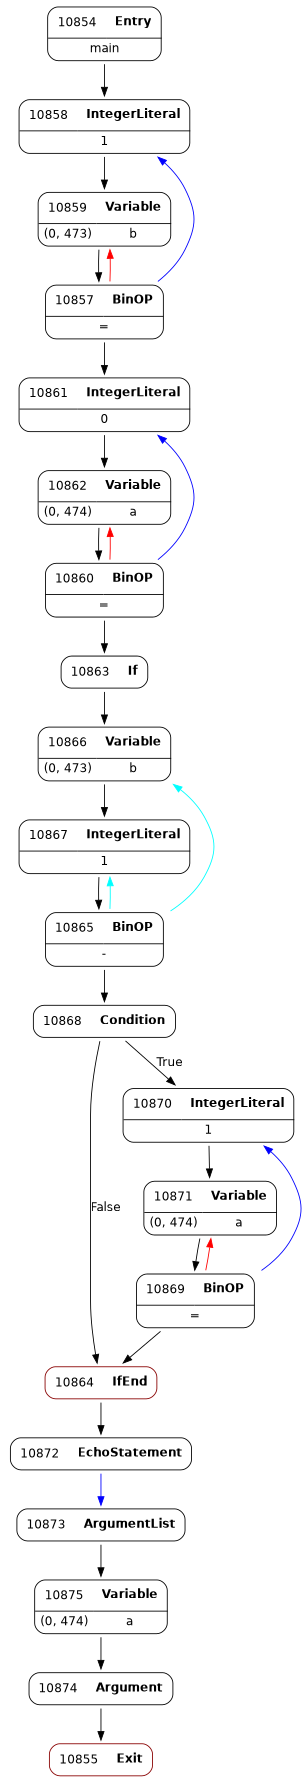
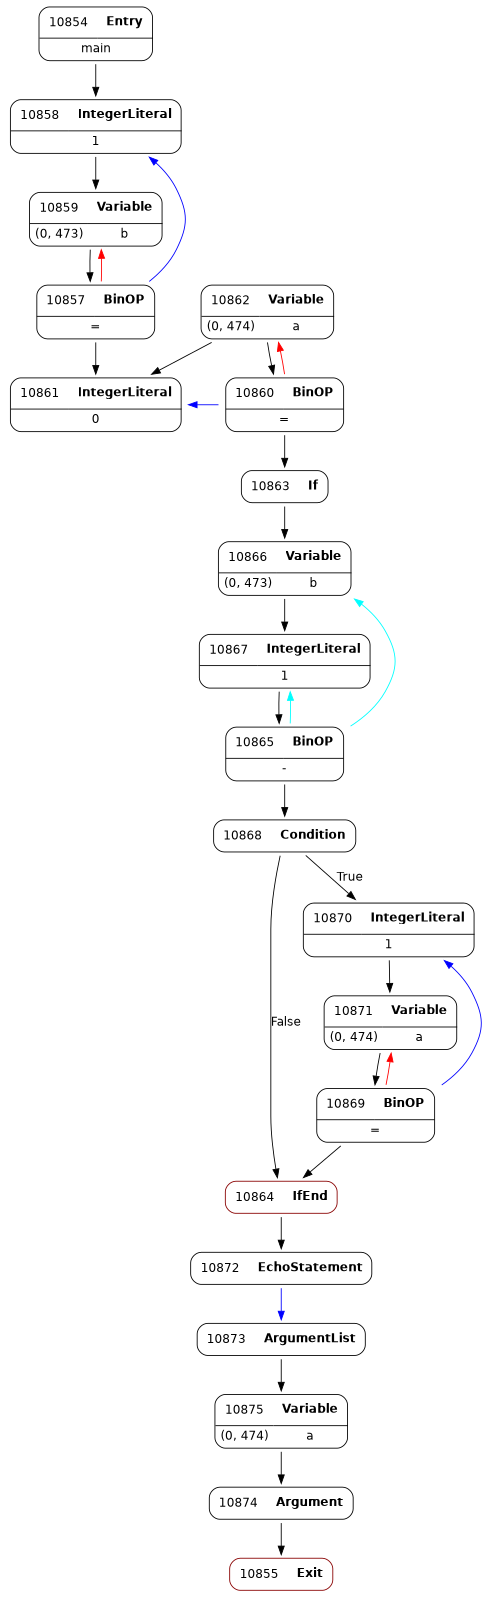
edge "10861" -> "10862": reversed
